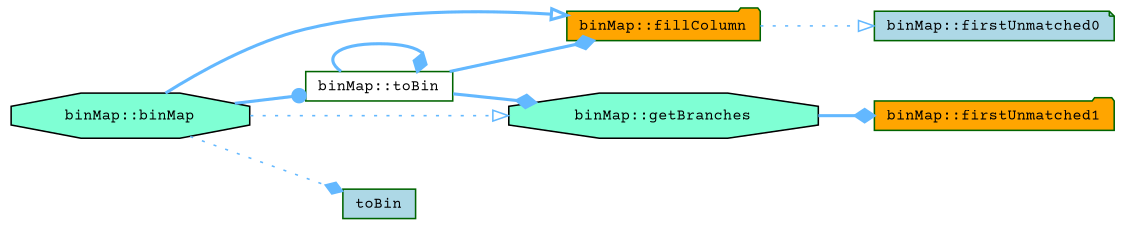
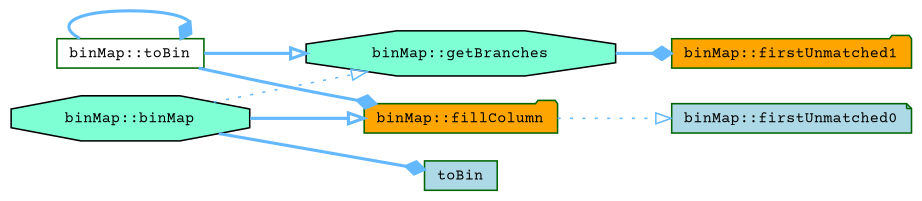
edge "binMap::toBin" -> "binMap::getBranches": arrowhead diamond -> onormal
edge "binMap::binMap" -> "binMap::toBin": removed
edge "binMap::binMap" -> "toBin": style dotted -> bold
